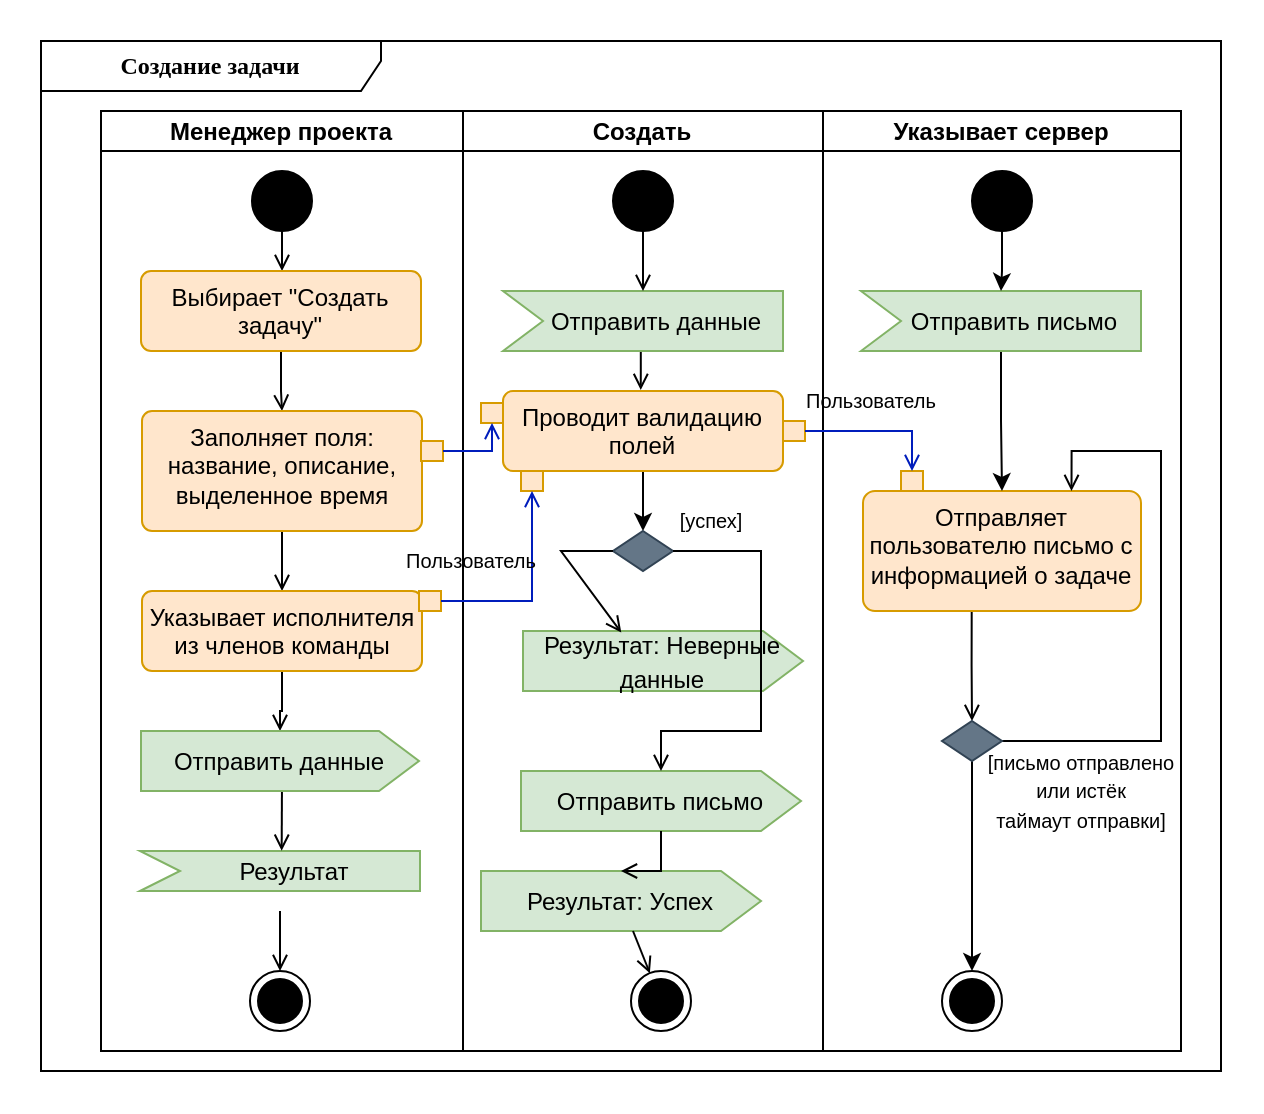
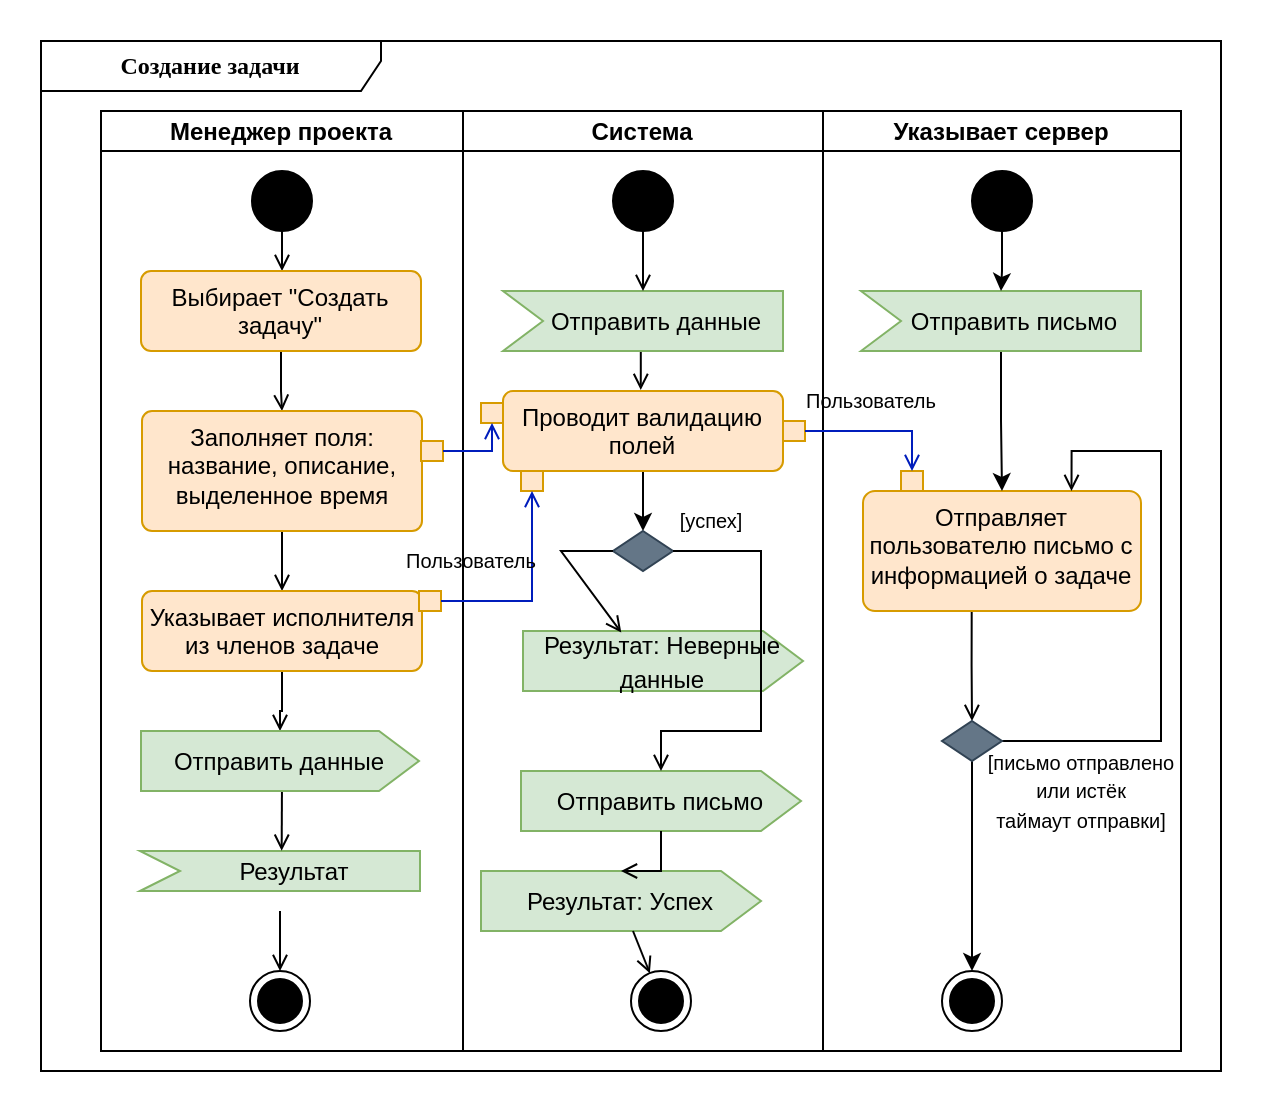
node "Создать": label "Создать" -> "Система"
node "Указывает исполнителя из членов команды": label "Указывает исполнителя из членов команды" -> "Указывает исполнителя из членов задаче"
